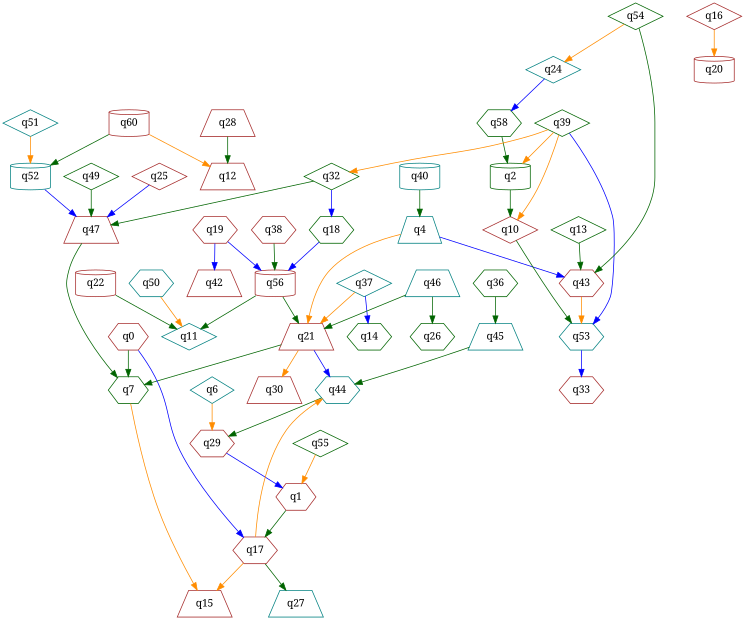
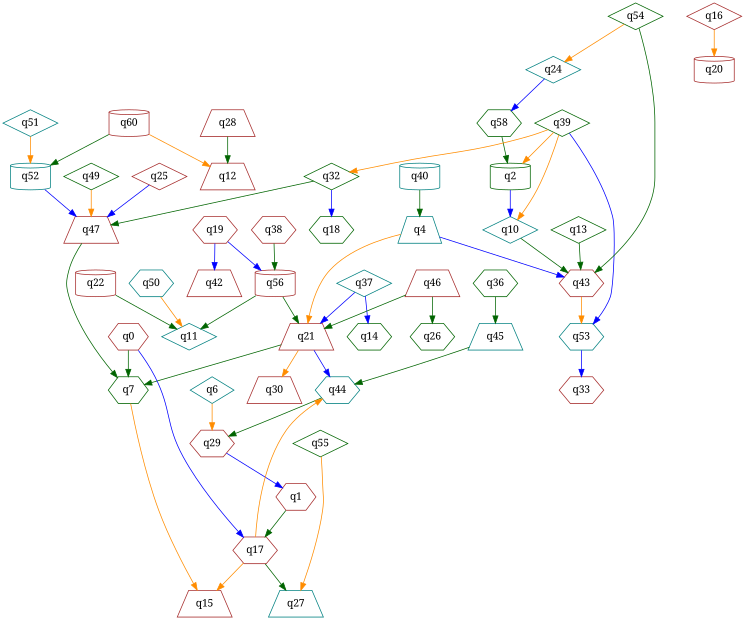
edge "q49" -> "q47": color darkgreen -> darkorange
edge "q2" -> "q10": color darkgreen -> blue
node "q10": color brown -> teal
edge "q18" -> "q56": removed
edge "q10" -> "q53": now "q10" -> "q43"
node "q46": color teal -> brown
edge "q37" -> "q21": color darkorange -> blue
edge "q55" -> "q1": now "q55" -> "q27"
